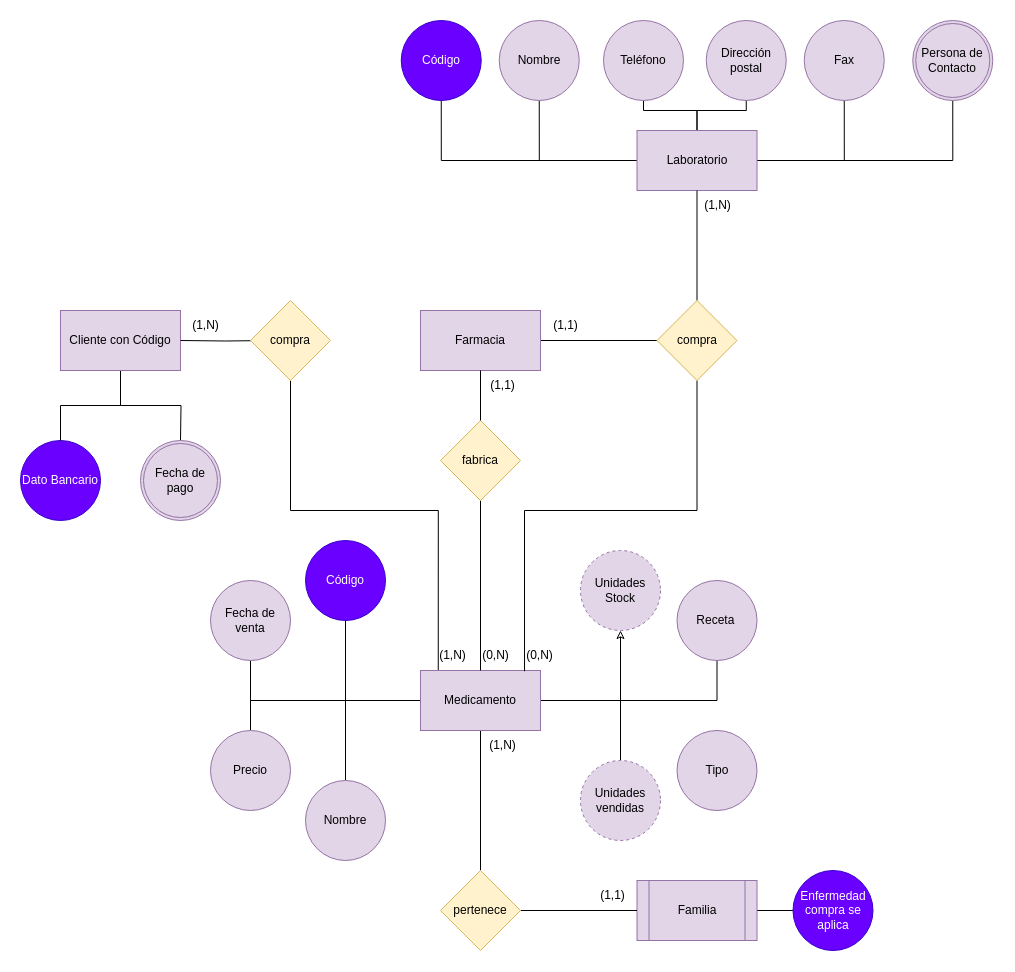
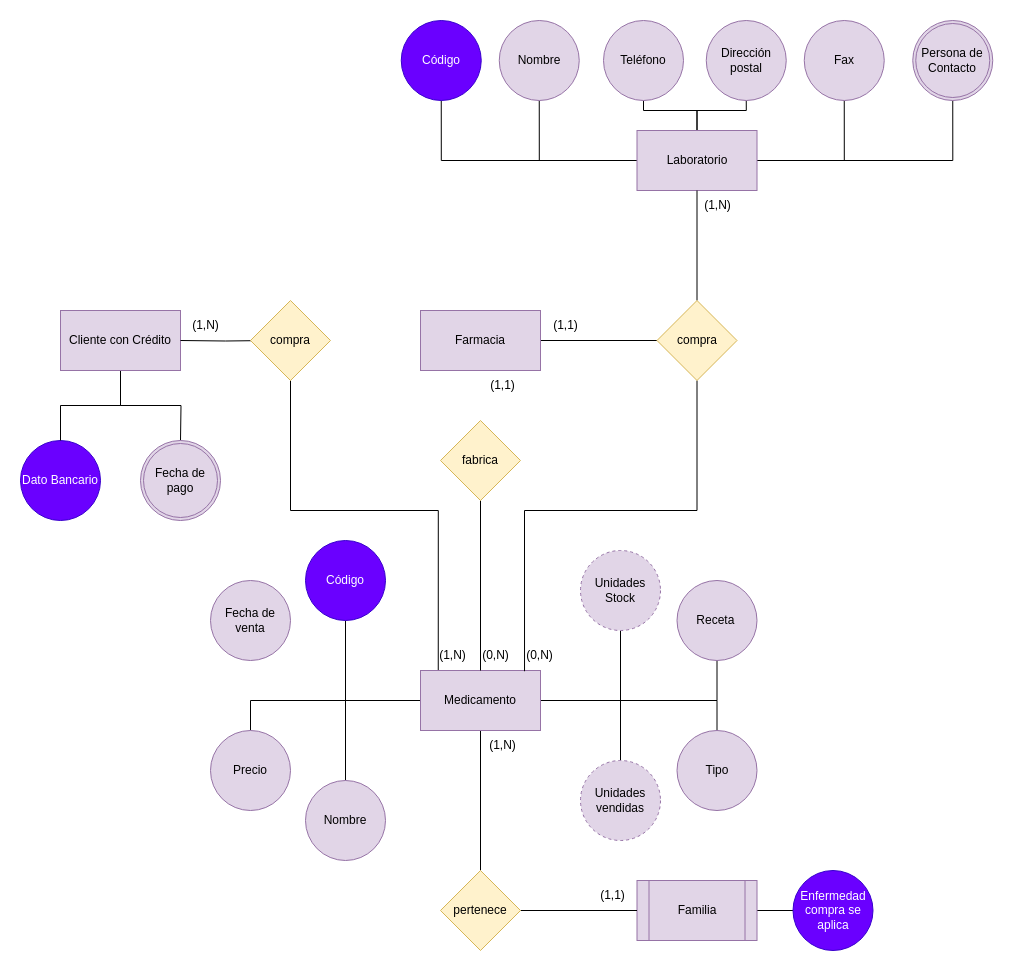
node "Cliente con Código": label "Cliente con Código" -> "Cliente con Crédito"
edge "Farmacia" -- "fabrica": removed
edge "Medicamento" -> "Unidades Stock": arrowhead classic -> none
edge "Fecha de venta" -- "Medicamento": now "Tipo" -- "Medicamento"
